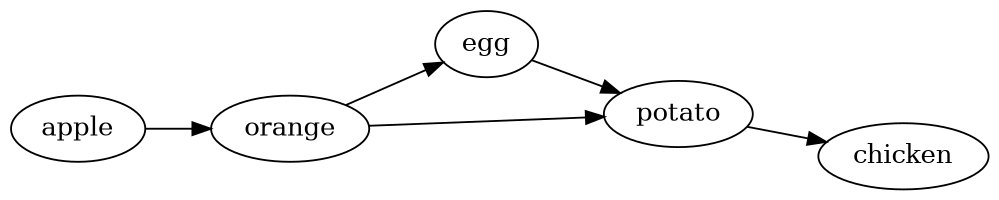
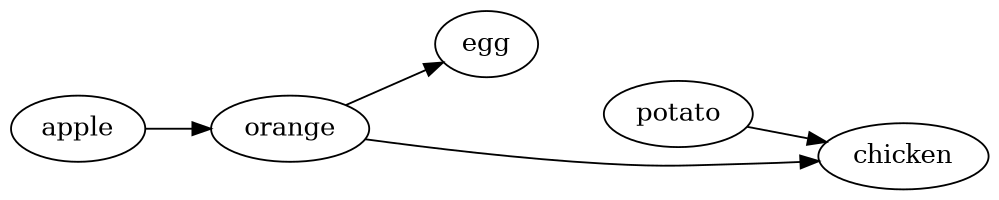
edge "egg" -> "potato": removed
edge "orange" -> "potato": now "orange" -> "chicken"
